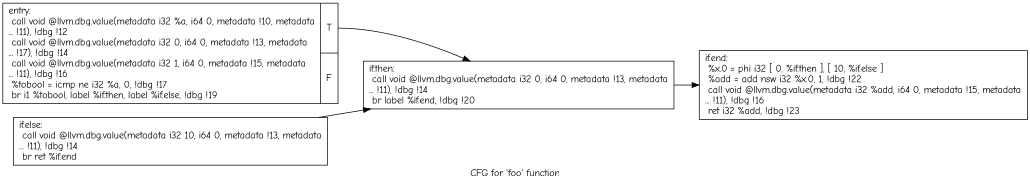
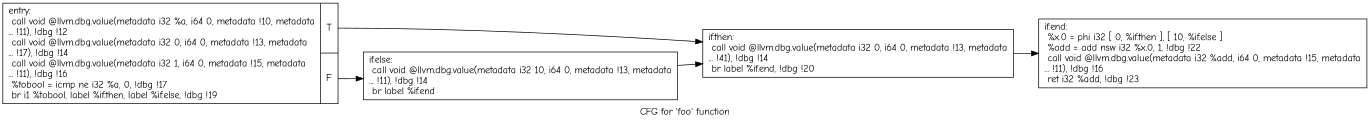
edge "entry:" -> "if.else:": added
node "if.then:": text "... !11), !dbg !14" -> "... !41), !dbg !14"
node "if.else:": text "br ret %if.end" -> "br label %if.end"
